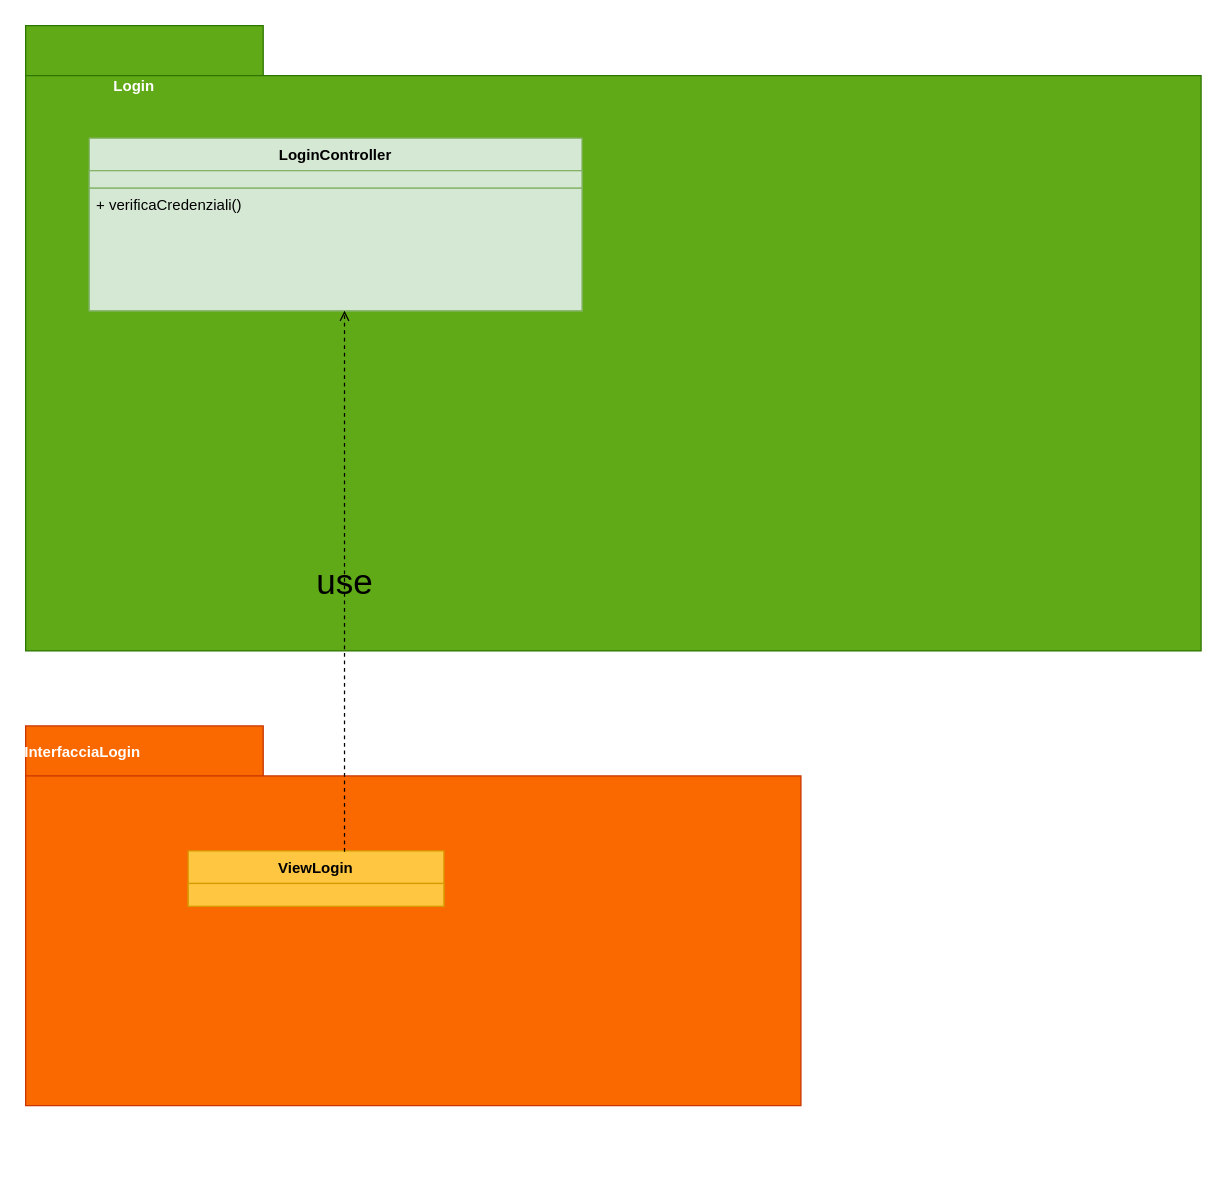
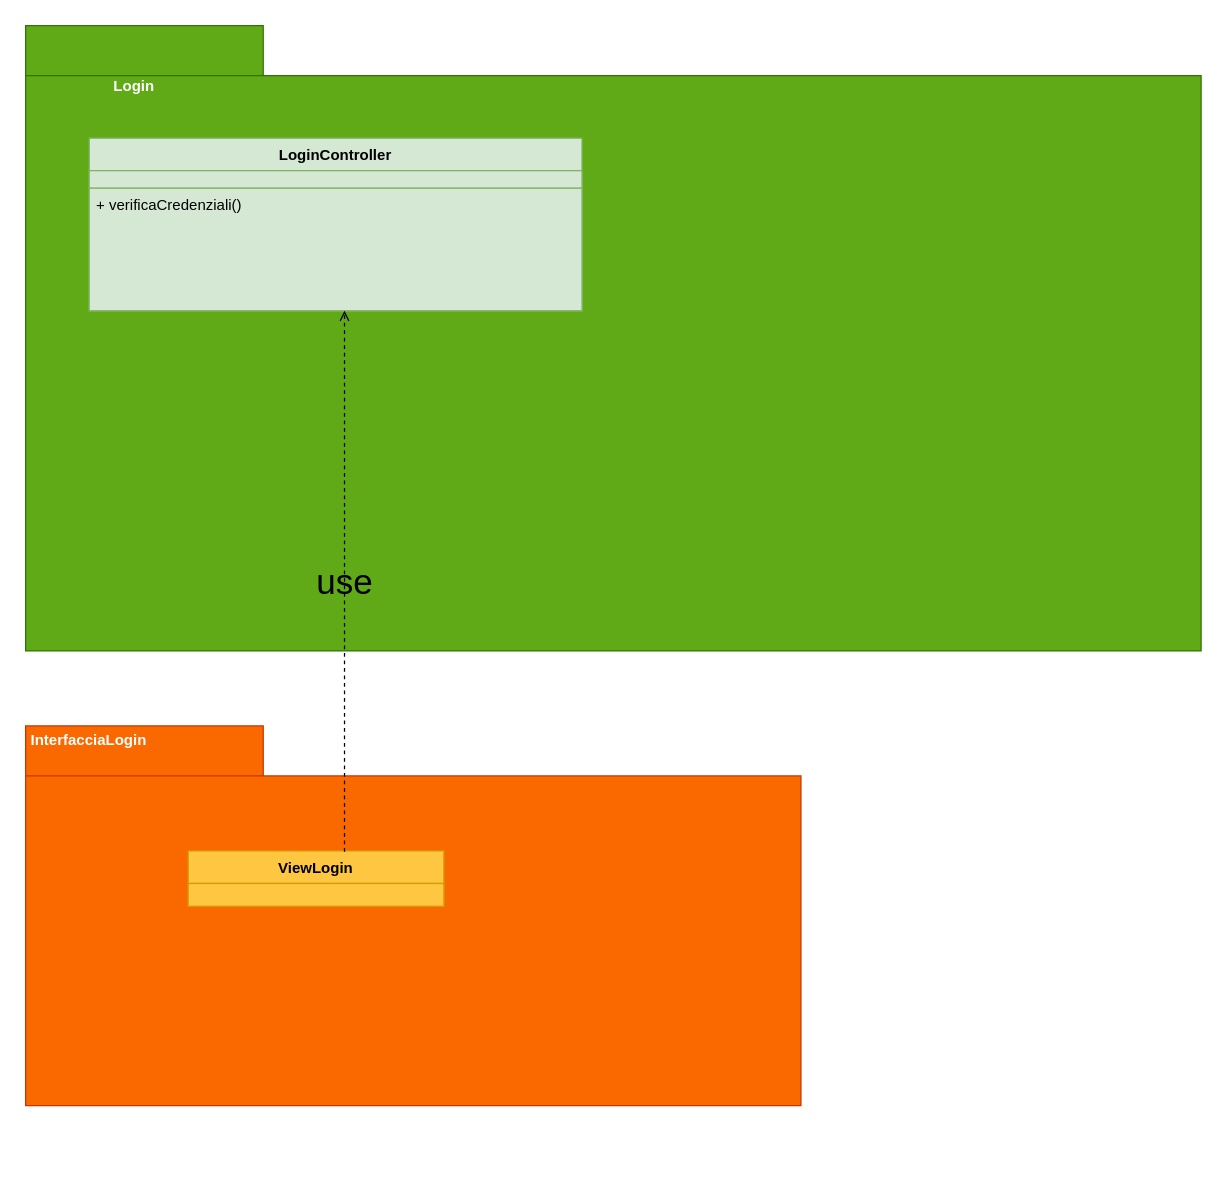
node "InterfacciaLogin": moved (91, 751) -> (97, 739)
